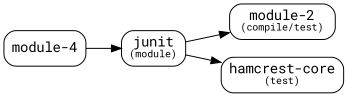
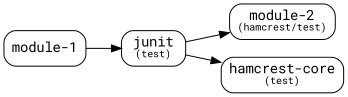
node "module-2": text "(compile/test)" -> "(hamcrest/test)"
node "module-4": label "module-4" -> "module-1"
node "junit": text "(module)" -> "(test)"
